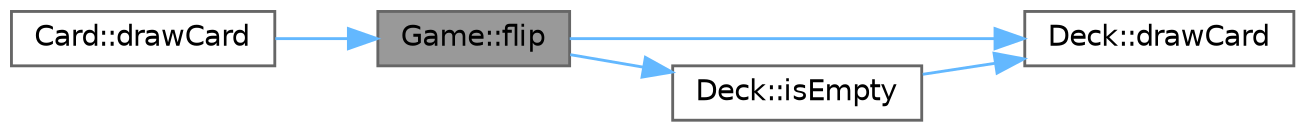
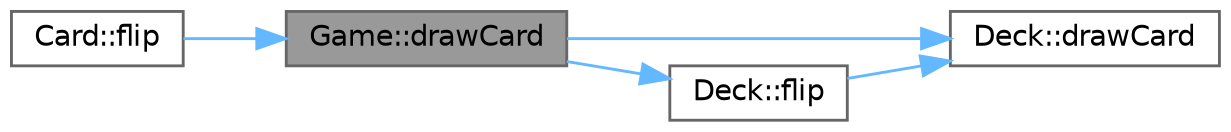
node "Card::drawCard": label "Card::drawCard" -> "Card::flip"
node "Game::flip": label "Game::flip" -> "Game::drawCard"
node "Deck::isEmpty": label "Deck::isEmpty" -> "Deck::flip"
